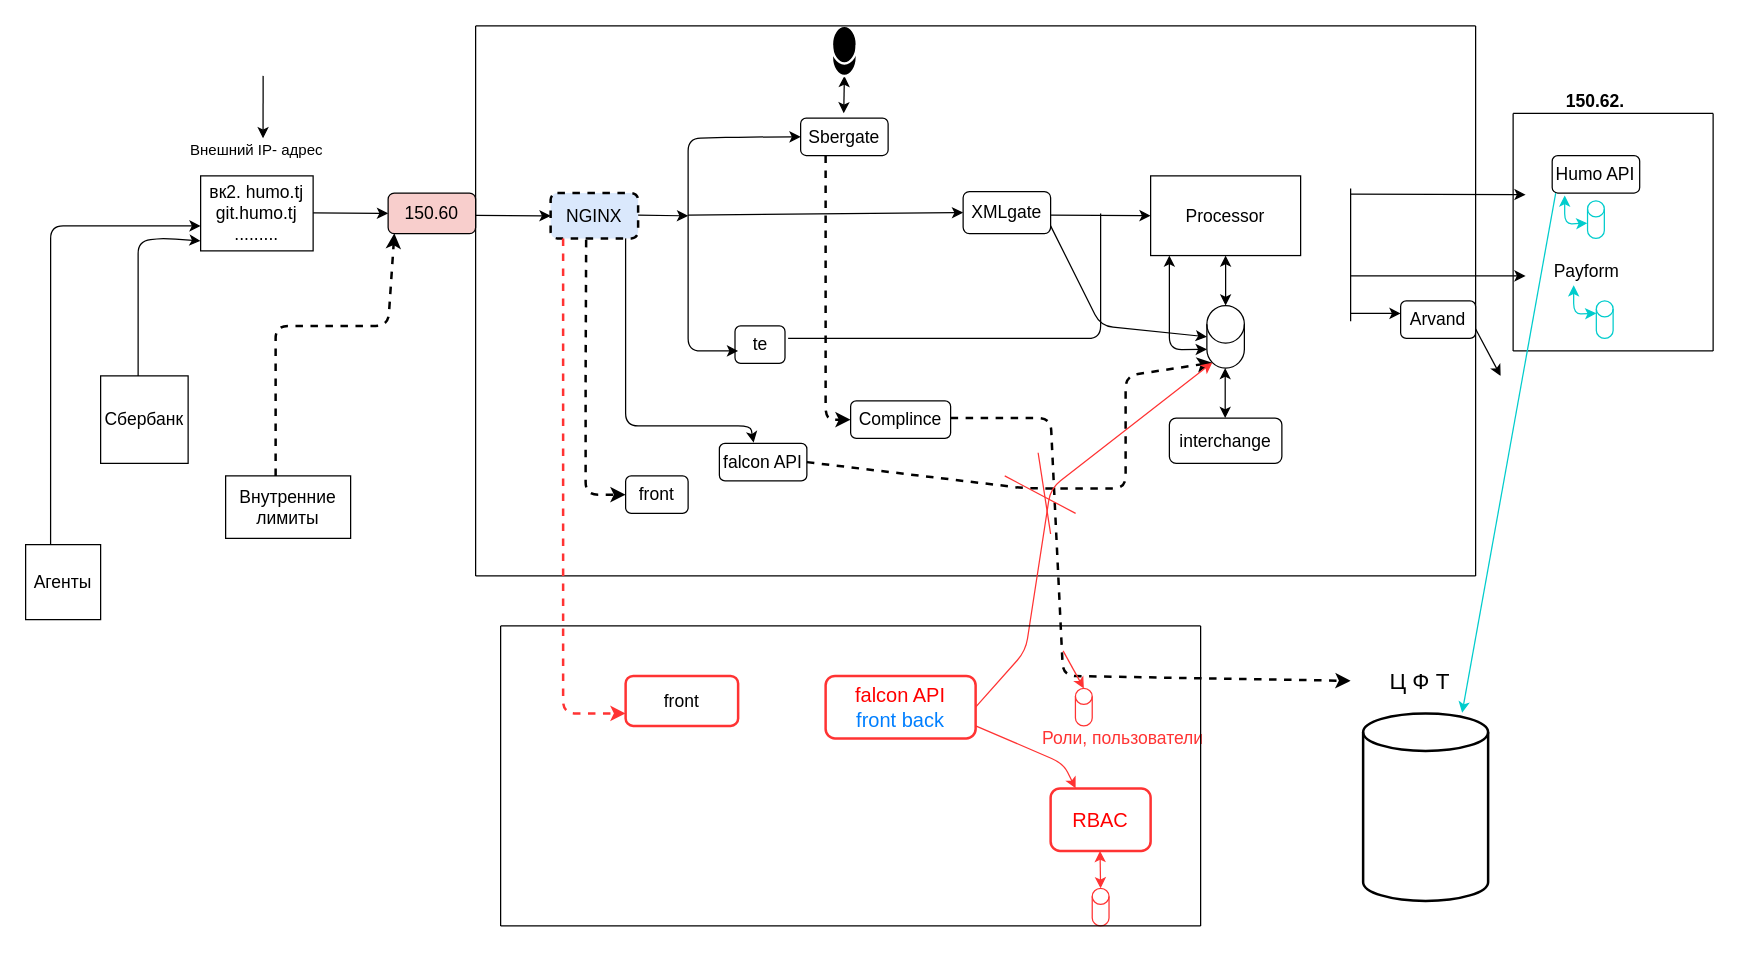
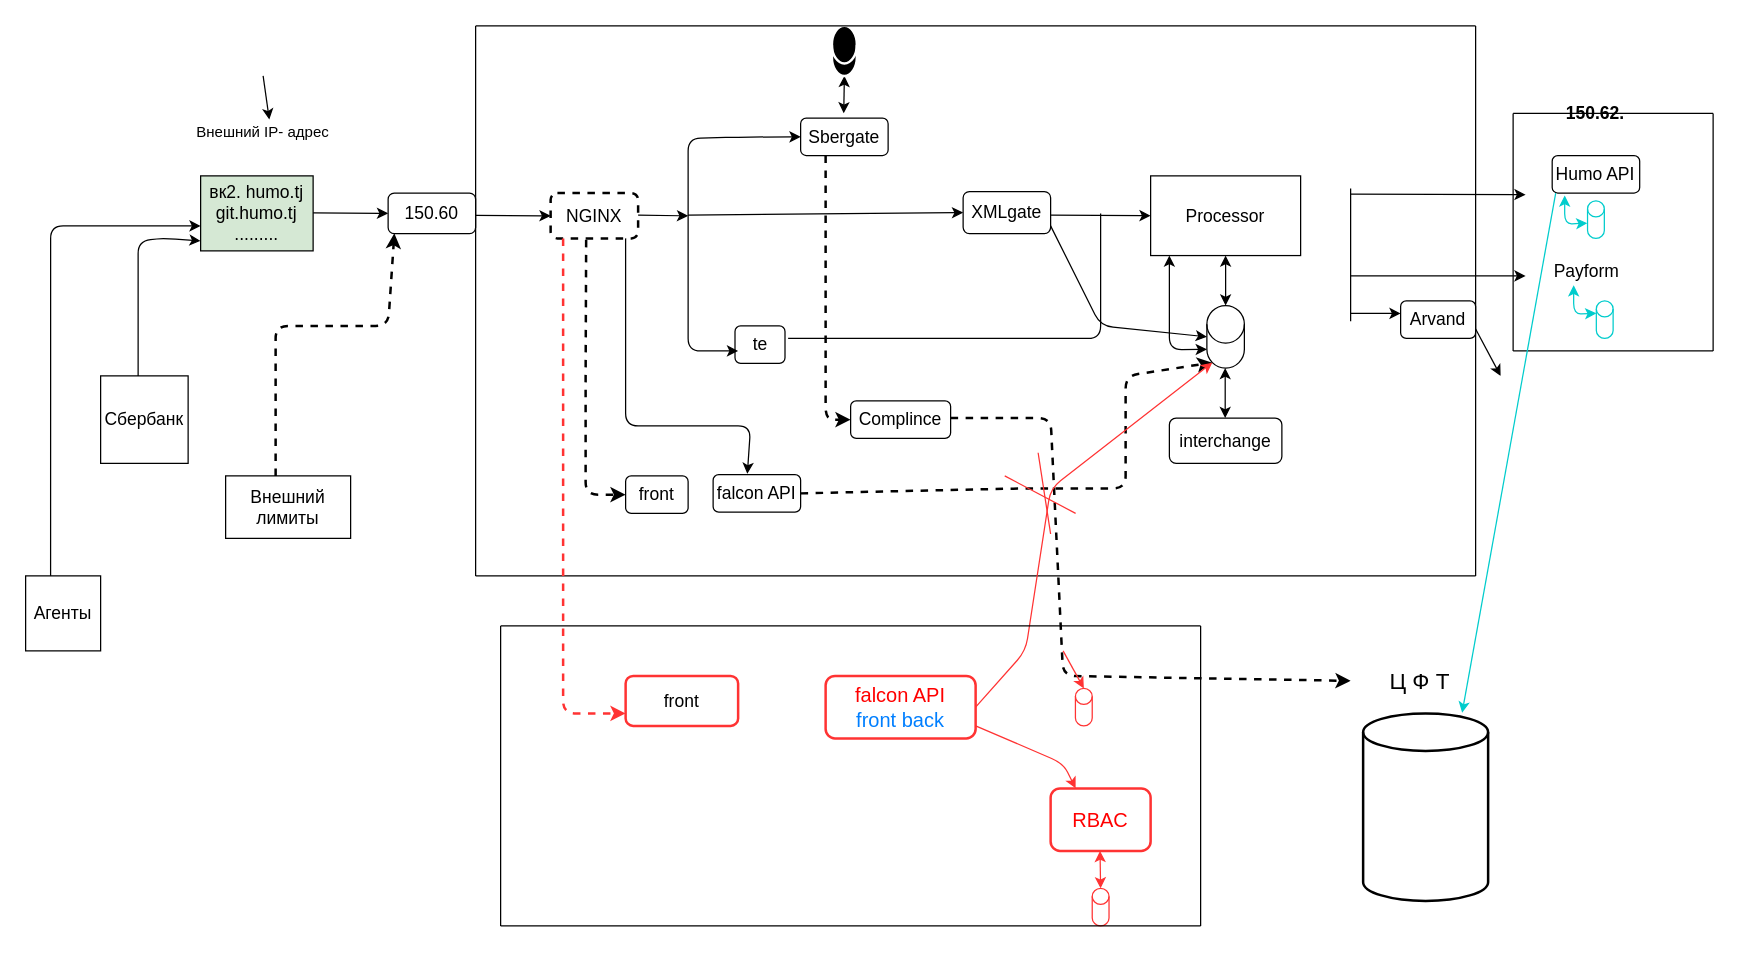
node "150.62.": moved (1596, 101) -> (1596, 113)
node "Внешний IP- адрес": moved (257, 151) -> (263, 132)
node "вк2. humo.tj git.humo.tj .........": fillcolor #ffffff -> #d5e8d4
node "150.60": fillcolor #f8cecc -> #ffffff
node "NGINX": fillcolor #dae8fc -> #ffffff
node "falcon API": moved (763, 462) -> (757, 493)
node "Внутренние лимиты": label "Внутренние лимиты" -> "Внешний лимиты"
node "Агенты": moved (63, 582) -> (63, 613)
node "Роли, пользователи": removed
